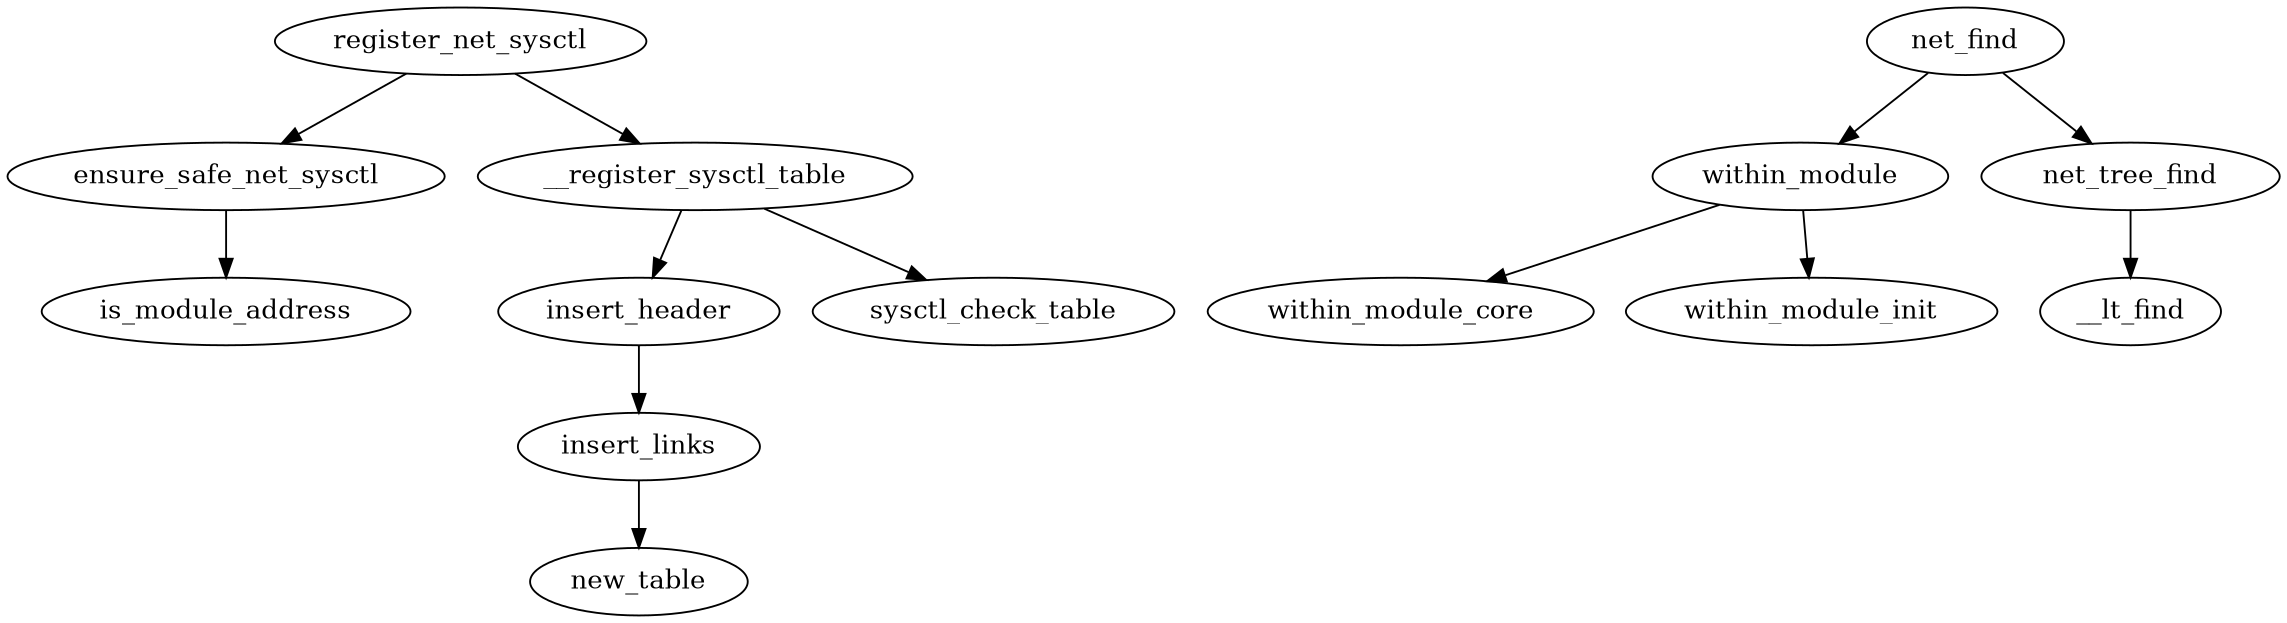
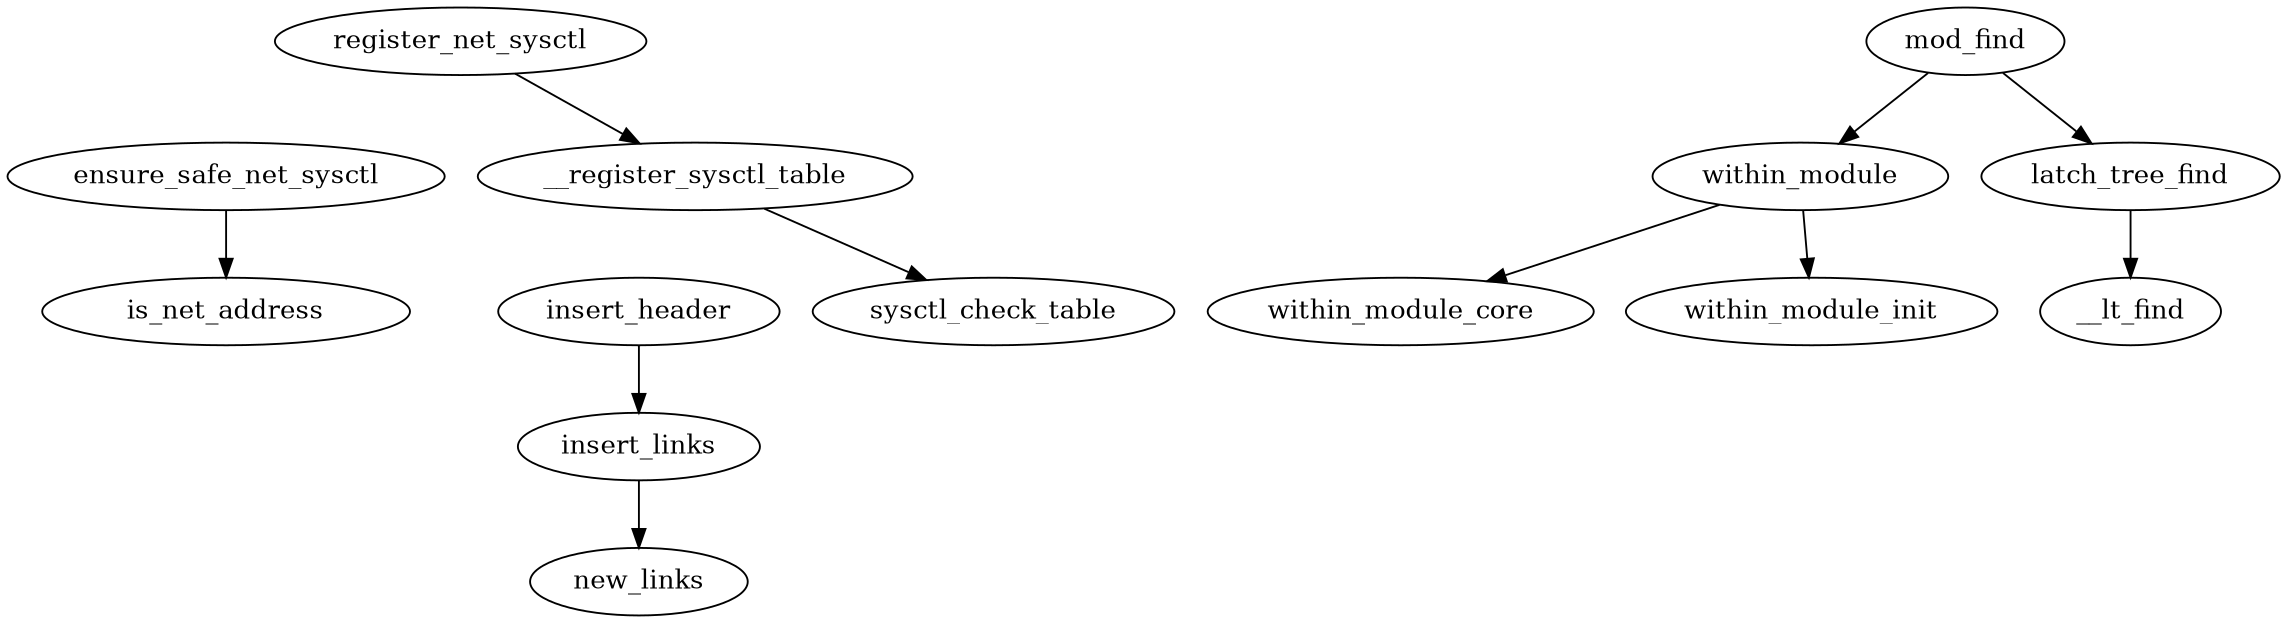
node "net_find": label "net_find" -> "mod_find"
edge "register_net_sysctl" -> "ensure_safe_net_sysctl": removed
node "net_tree_find": label "net_tree_find" -> "latch_tree_find"
edge "__register_sysctl_table" -> "insert_header": removed
node "is_module_address": label "is_module_address" -> "is_net_address"
node "new_table": label "new_table" -> "new_links"
